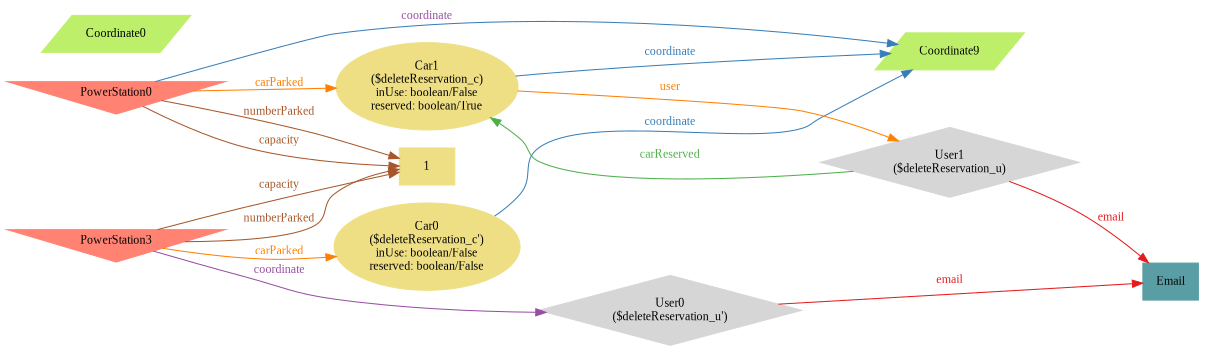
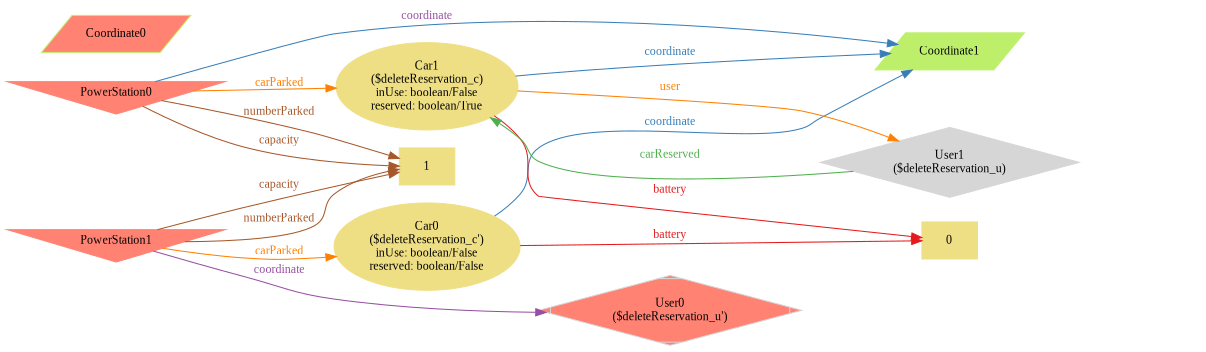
node "Coordinate0": fillcolor #bdef6b -> #ff8273
node "Coordinate9": label "Coordinate9" -> "Coordinate1"
node "PowerStation3": label "PowerStation3" -> "PowerStation1"
node "0": added
node "Email": removed
node "User0 ($deleteReservation_u')": fillcolor #d6d6d6 -> #ff8273
